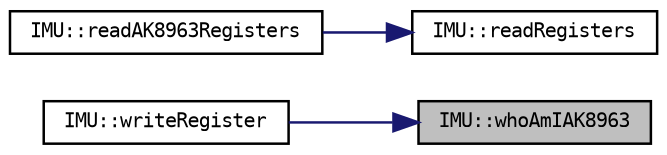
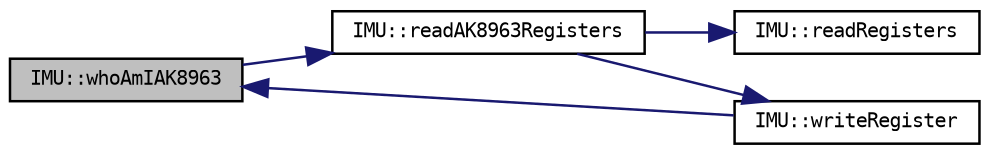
edge "IMU::whoAmIAK8963" -> "IMU::readAK8963Registers": added
edge "IMU::readAK8963Registers" -> "IMU::writeRegister": added
